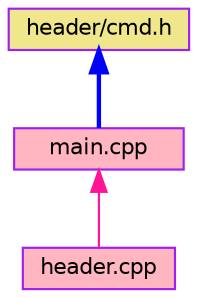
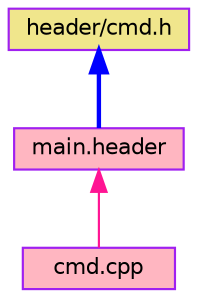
node "main.cpp": label "main.cpp" -> "main.header"
node "header.cpp": label "header.cpp" -> "cmd.cpp"
